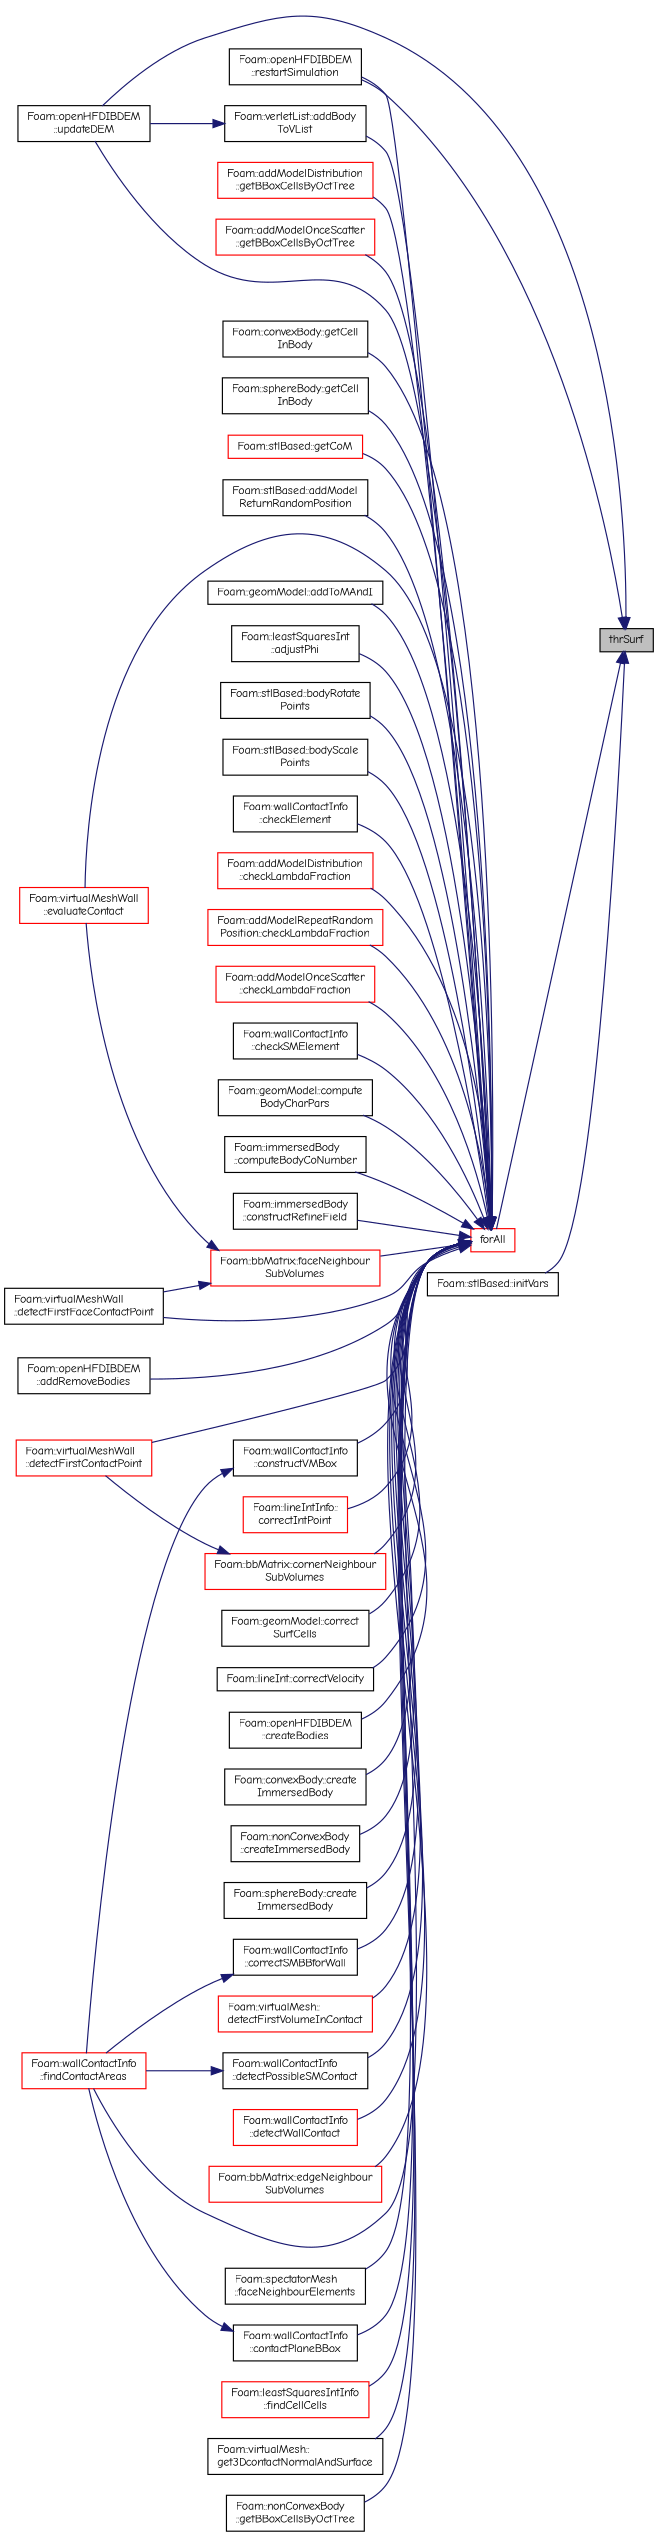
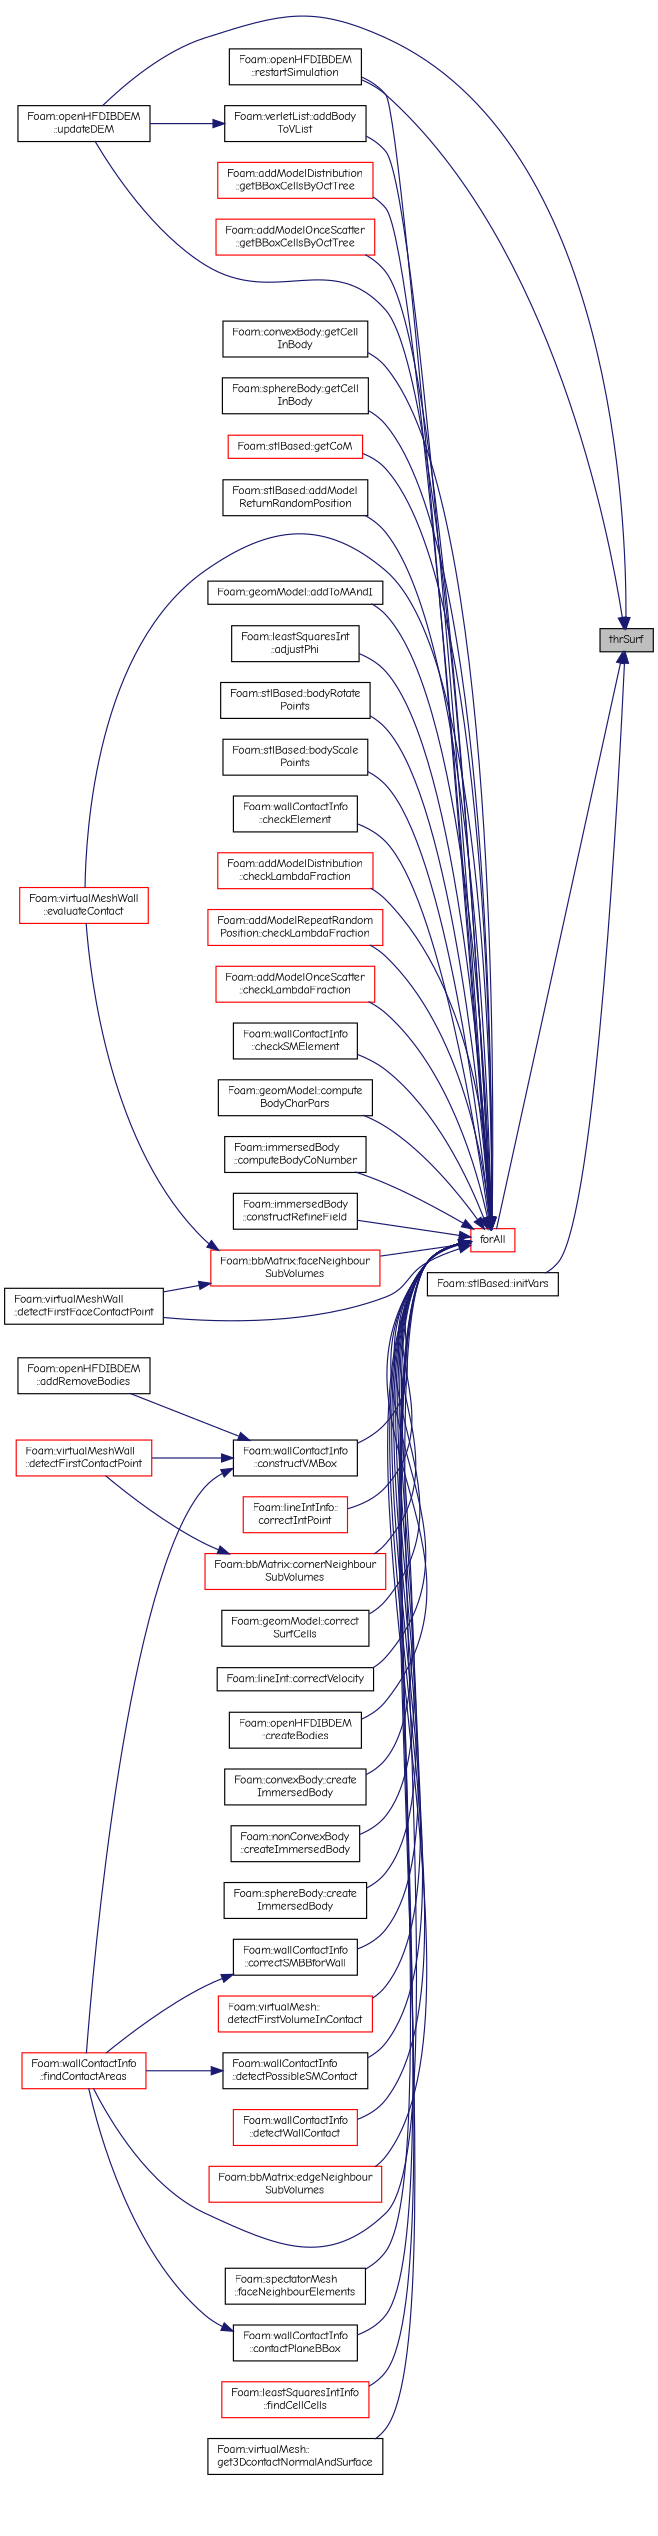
edge "Foam::openHFDIBDEM ::addRemoveBodies" -> "forAll": now "Foam::openHFDIBDEM ::addRemoveBodies" -> "Foam::wallContactInfo ::constructVMBox"
edge "Foam::virtualMeshWall ::detectFirstContactPoint" -> "forAll": now "Foam::virtualMeshWall ::detectFirstContactPoint" -> "Foam::wallContactInfo ::constructVMBox"
node "Foam::nonConvexBody ::getBBoxCellsByOctTree": removed
